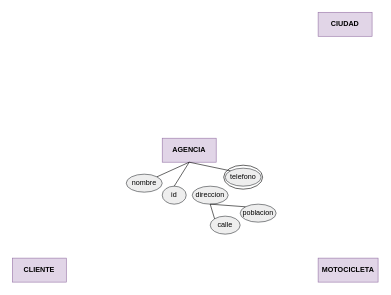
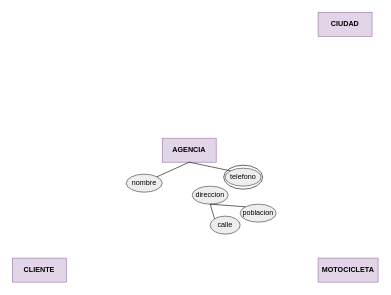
edge "AGENCIA" -- "id": removed
node "id": removed
